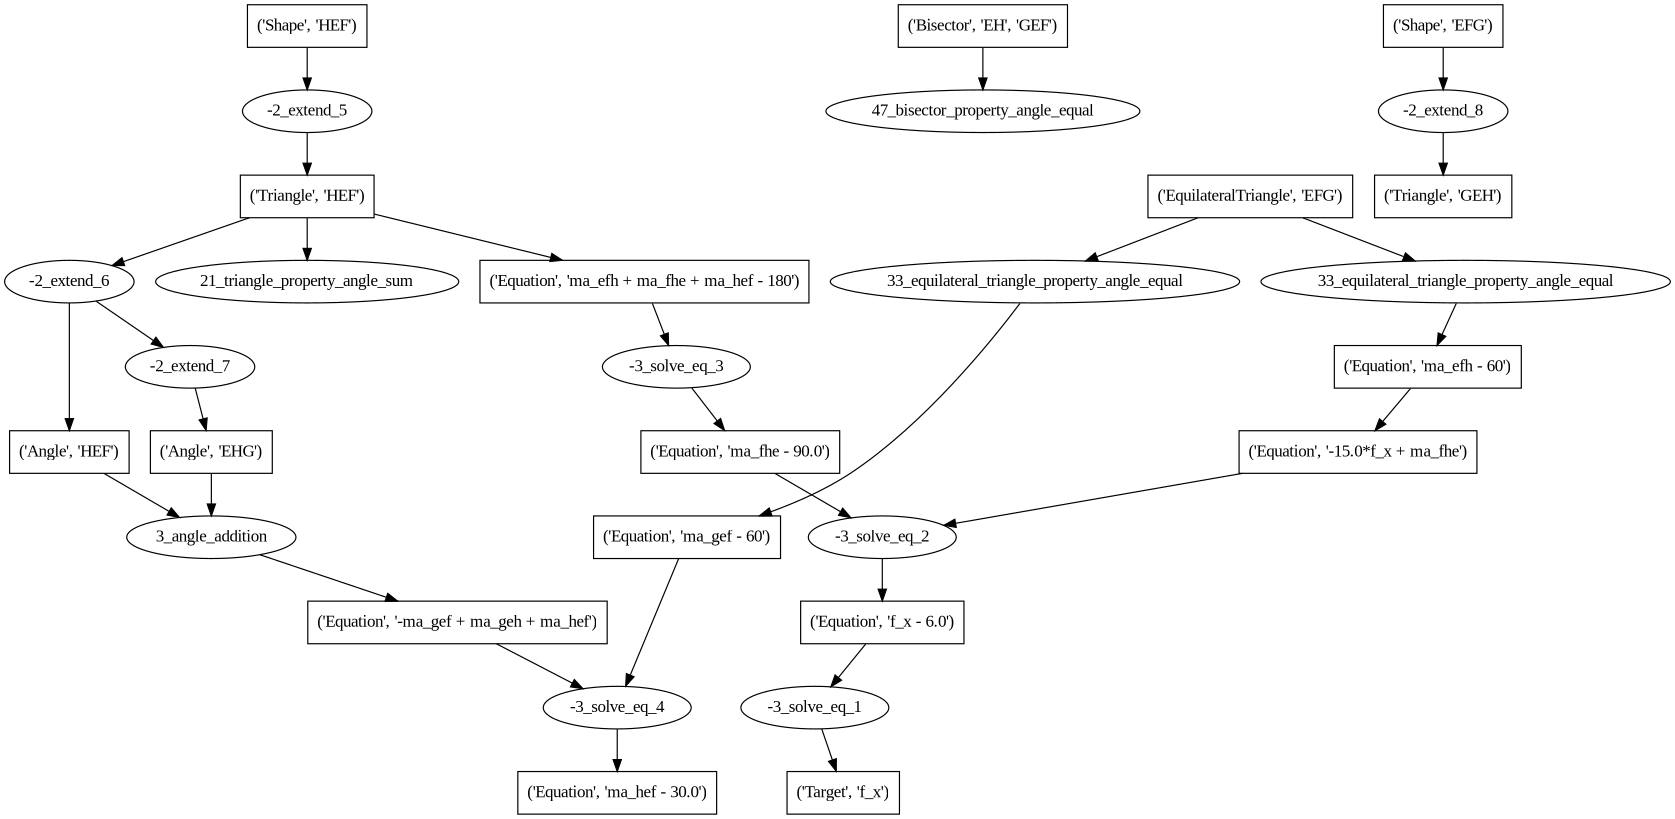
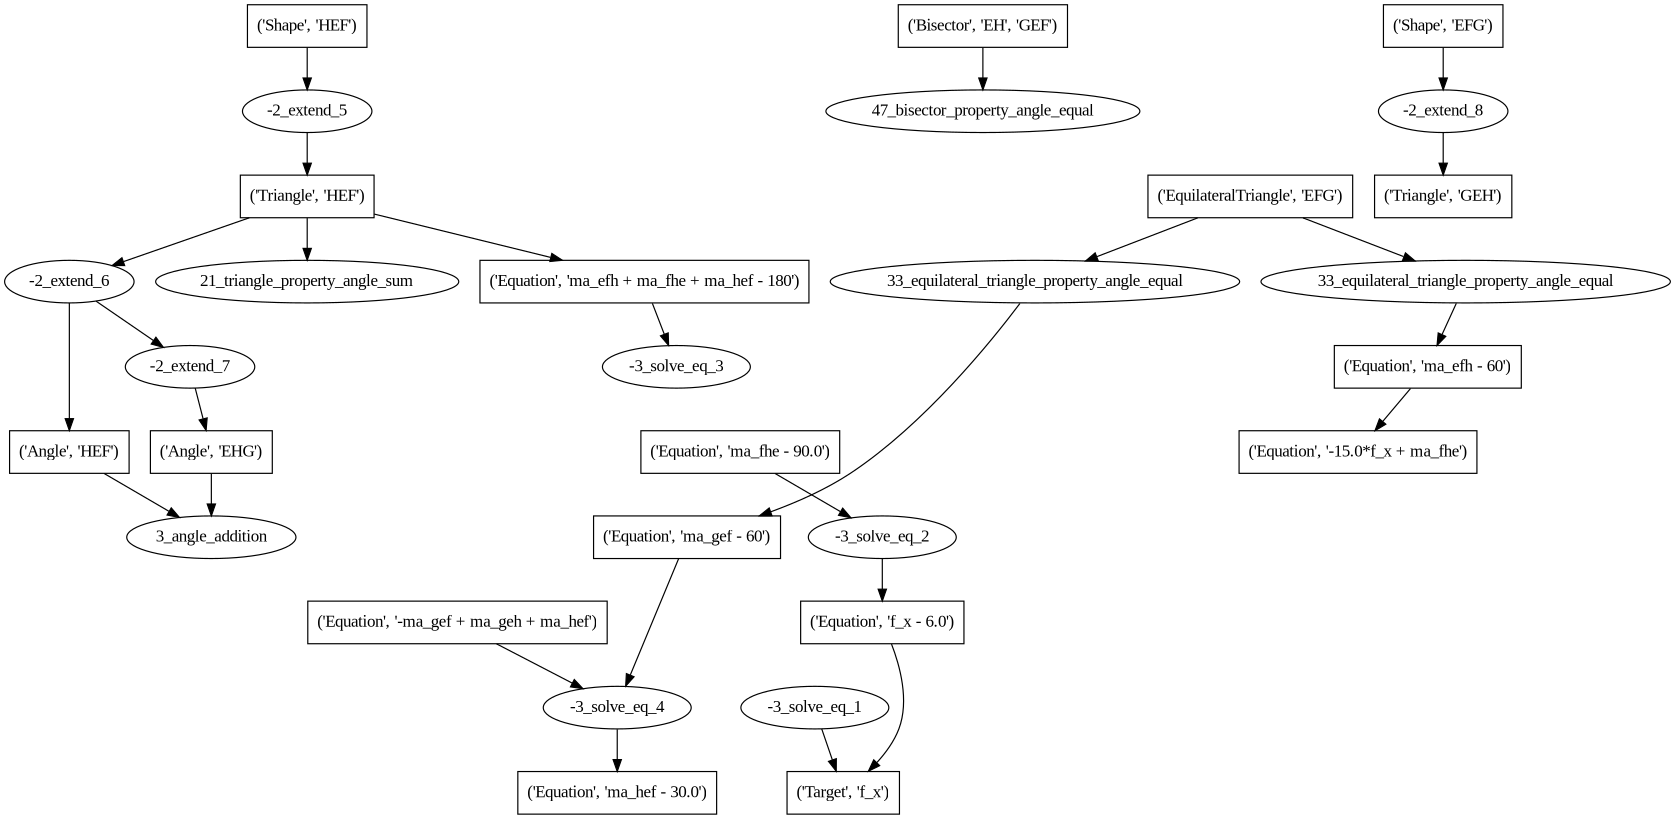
edge "-3_solve_eq_3" -> "('Equation', 'ma_fhe - 90.0')": removed
edge "('Equation', '-15.0*f_x + ma_fhe')" -> "-3_solve_eq_2": removed
edge "3_angle_addition" -> "('Equation', '-ma_gef + ma_geh + ma_hef')": removed
edge "('Equation', 'f_x - 6.0')" -> "-3_solve_eq_1": now "('Equation', 'f_x - 6.0')" -> "('Target', 'f_x')"
